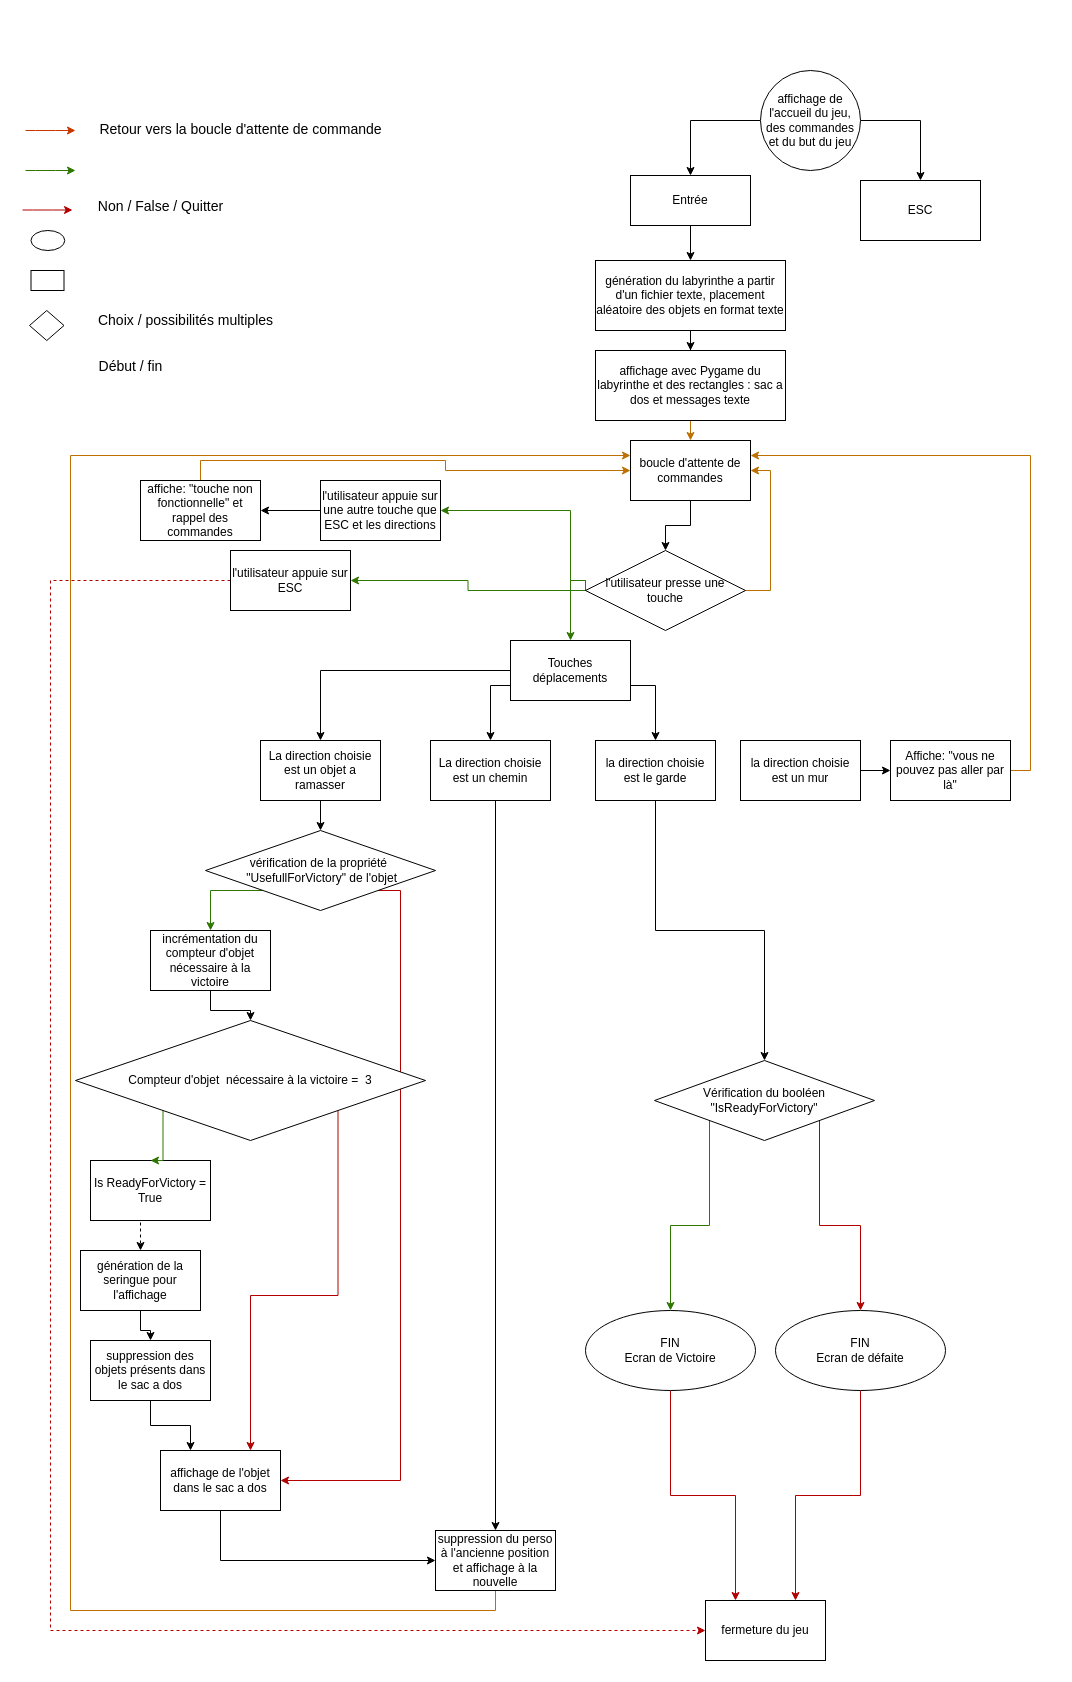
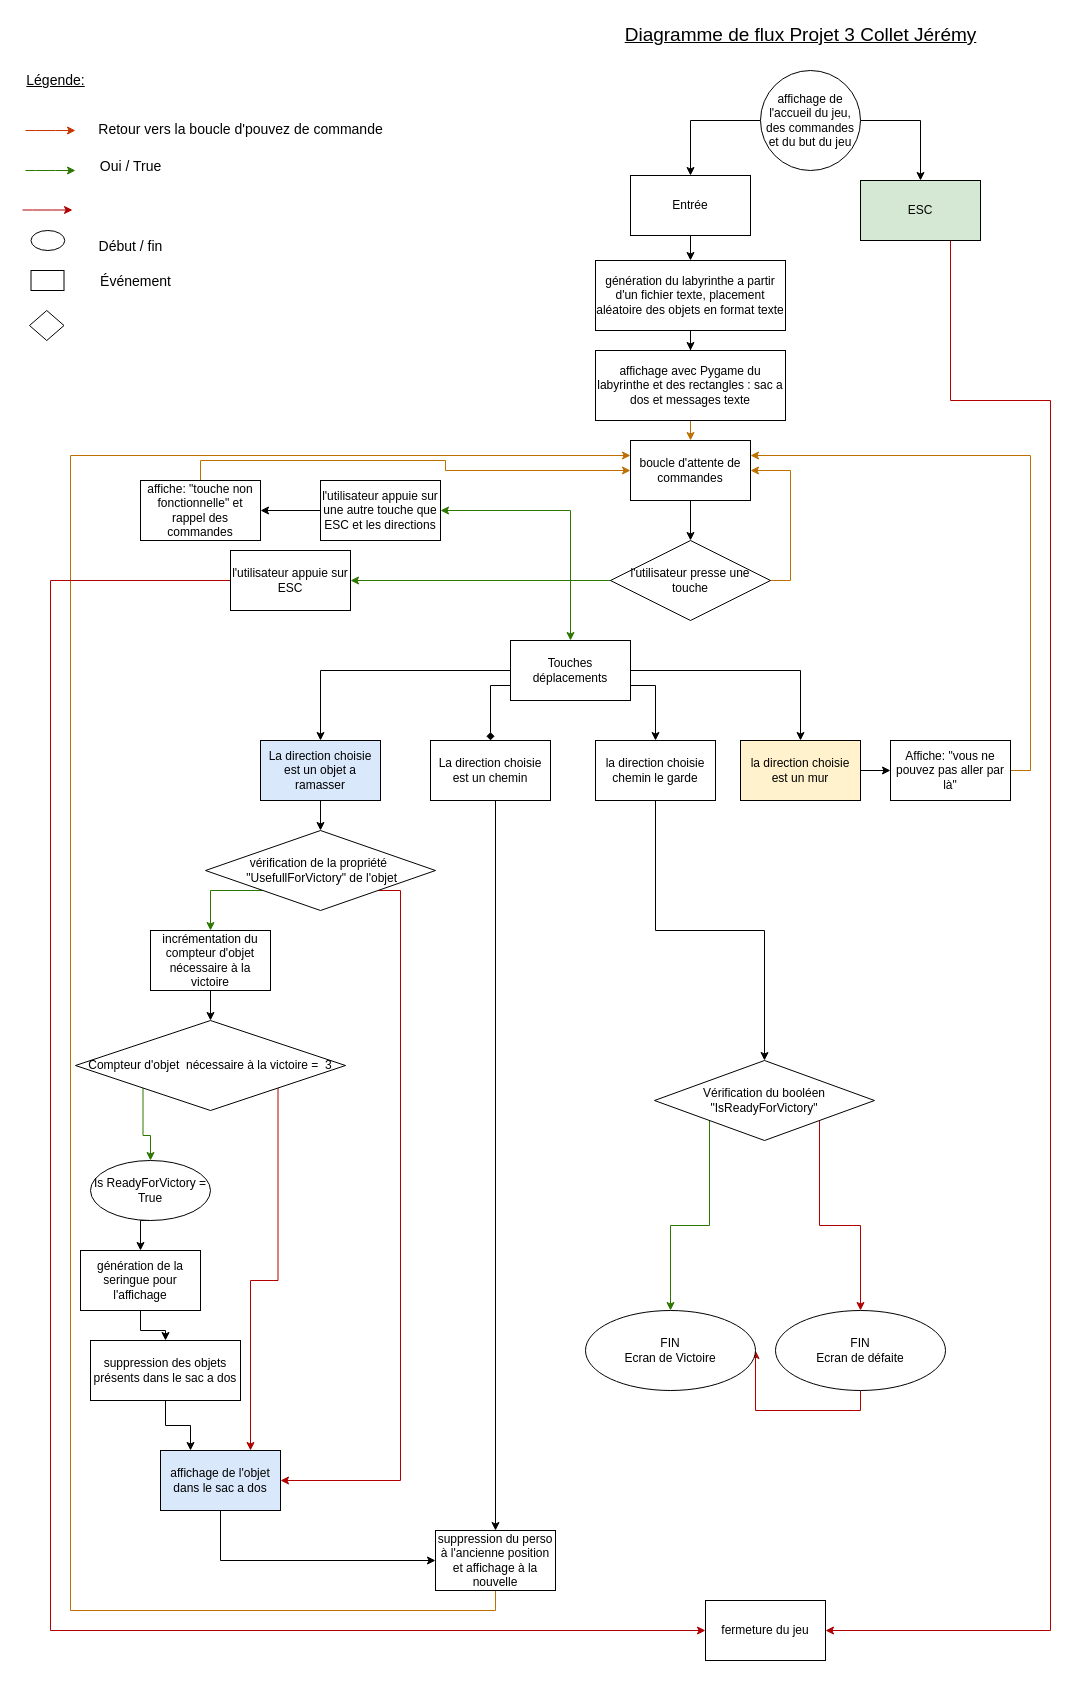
node "Diagramme de flux Projet 3 Collet Jérémy": added
node "Légende:": added
node "Retour vers la boucle d'attente de commande": label "Retour vers la boucle d'attente de commande" -> "Retour vers la boucle d'pouvez de commande"
node "Oui / True": added
node "Entrée": size 120x50 -> 120x60
node "Non / False / Quitter": removed
node "ESC": fillcolor #ffffff -> #d5e8d4
node "Événement": added
node "Choix / possibilités multiples": removed
node "Début / fin": moved (131, 366) -> (131, 246)
node "l'utilisateur presse une touche": moved (666, 591) -> (691, 581)
edge "Touches déplacements" -> "la direction choisie est un mur": added
edge "Touches déplacements" -> "La direction choisie est un chemin": arrowhead classic -> diamond
node "La direction choisie est un objet a ramasser": fillcolor #ffffff -> #dae8fc
node "la direction choisie est le garde": label "la direction choisie est le garde" -> "la direction choisie chemin le garde"
node "la direction choisie est un mur": fillcolor #ffffff -> #fff2cc
edge "ESC" -> "fermeture du jeu": added
node "Compteur d'objet nécessaire à la victoire = 3": size 350x120 -> 270x90
node "Is ReadyForVictory = True": shape rectangle -> ellipse
edge "Is ReadyForVictory = True" -> "génération de la seringue pour l'affichage": style dashed -> solid
edge "l'utilisateur appuie sur ESC" -> "fermeture du jeu": style dashed -> solid
node "suppression des objets présents dans le sac a dos": size 120x60 -> 150x60
node "affichage de l'objet dans le sac a dos": fillcolor #ffffff -> #dae8fc
edge "FIN Ecran de Victoire" -> "fermeture du jeu": removed
edge "FIN Ecran de défaite" -> "fermeture du jeu": now "FIN Ecran de défaite" -> "FIN Ecran de Victoire"
